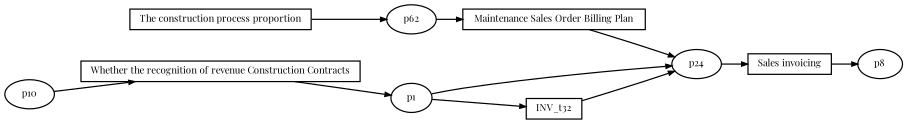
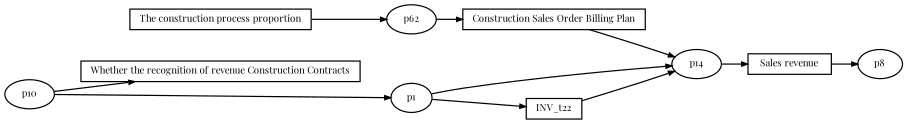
node "Maintenance Sales Order Billing Plan": label "Maintenance Sales Order Billing Plan" -> "Construction Sales Order Billing Plan"
node "p24": label "p24" -> "p14"
node "Sales invoicing": label "Sales invoicing" -> "Sales revenue"
edge "Whether the recognition of revenue Construction Contracts" -> "p1": now "p10" -> "p1"
node "INV_t32": label "INV_t32" -> "INV_t22"
